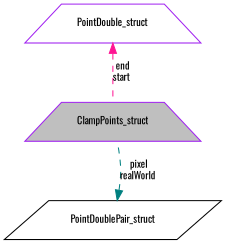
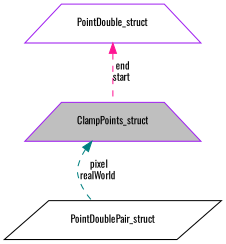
edge "ClampPoints_struct" -> "PointDoublePair_struct": reversed
